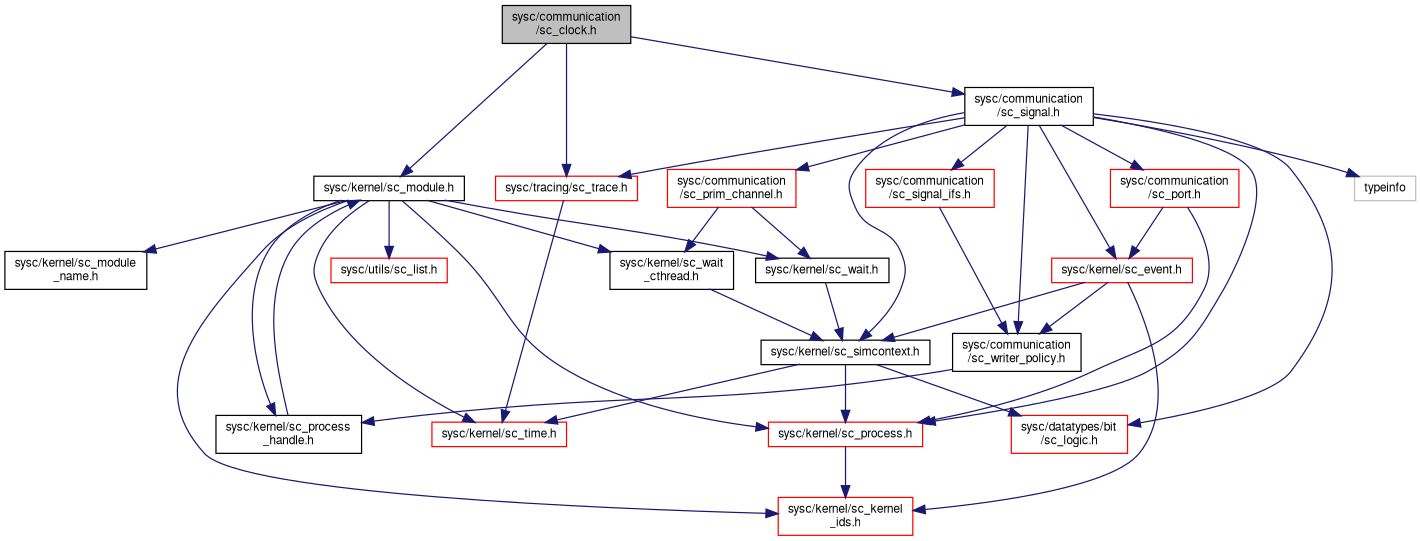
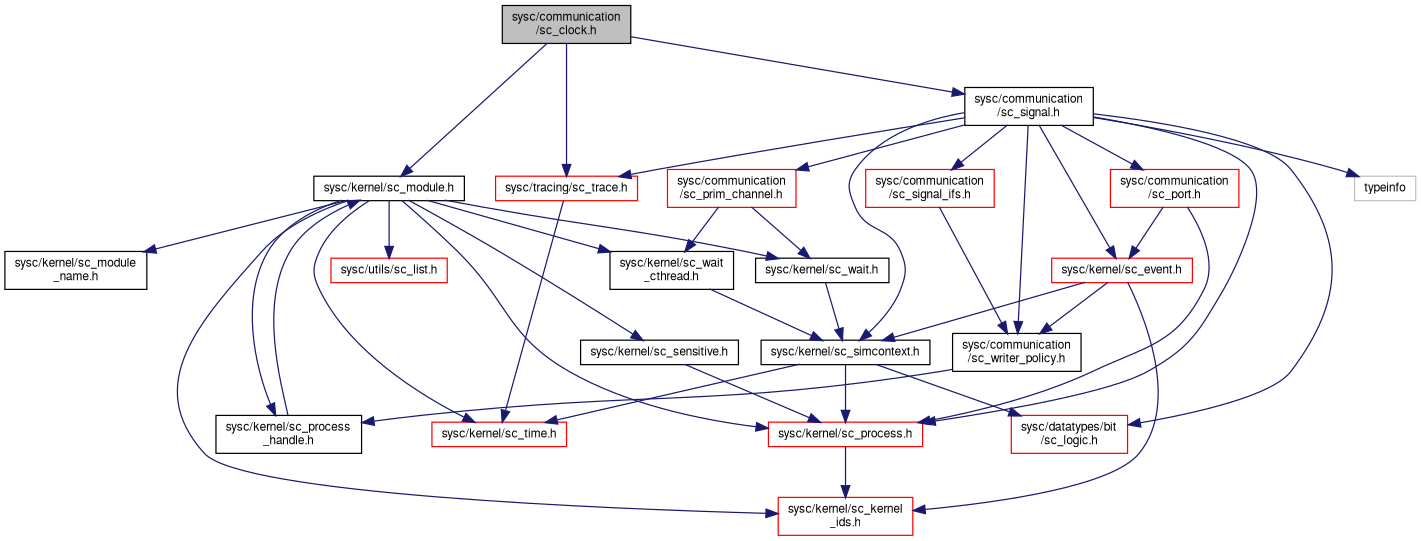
node "sysc/kernel/sc_sensitive.h": added
